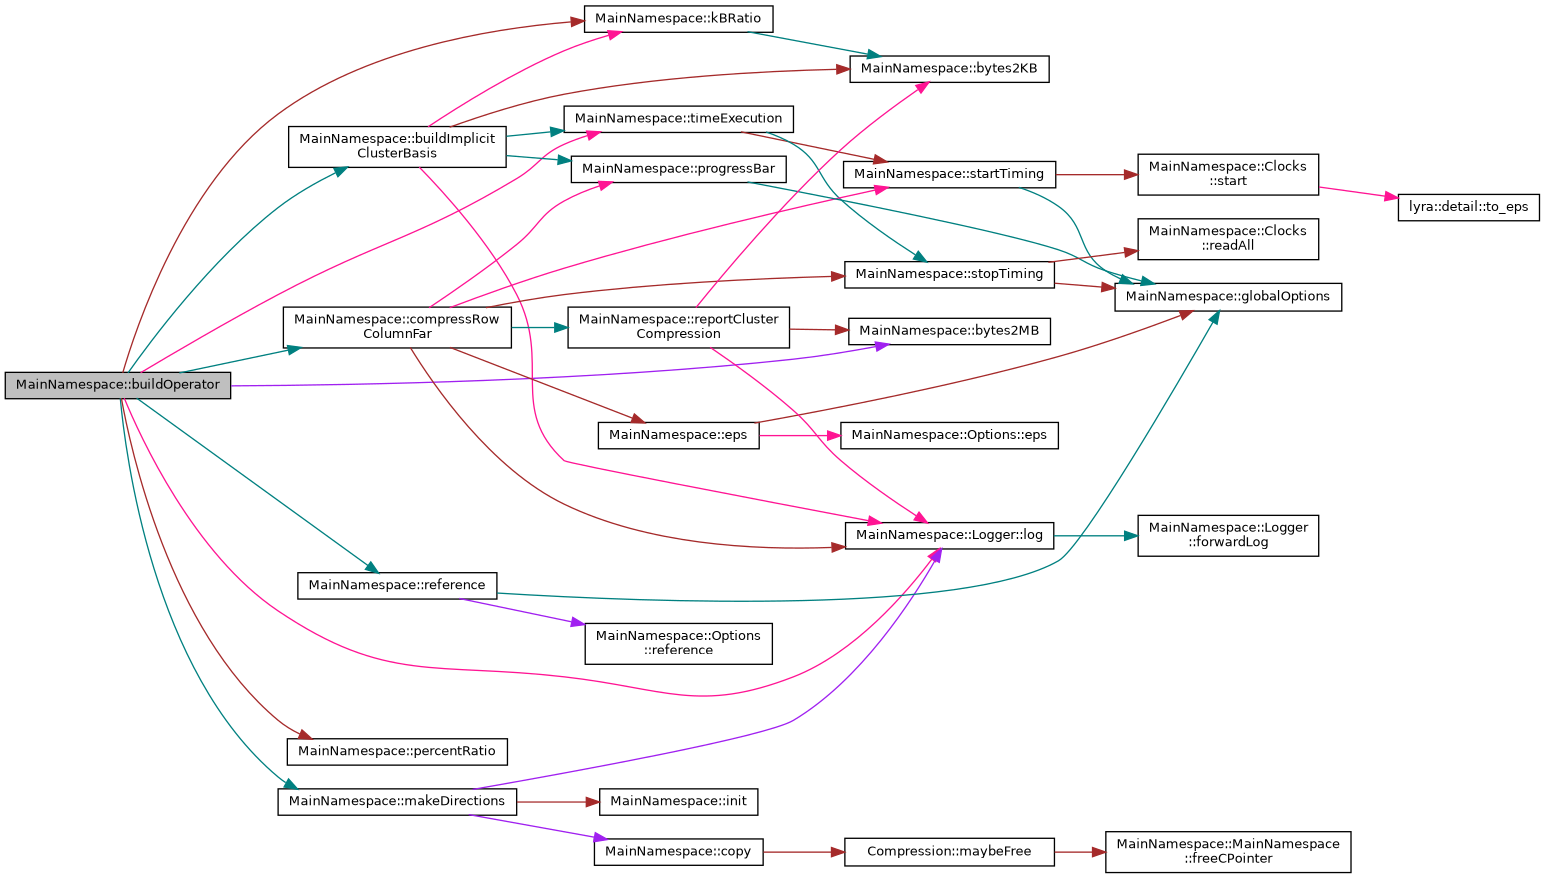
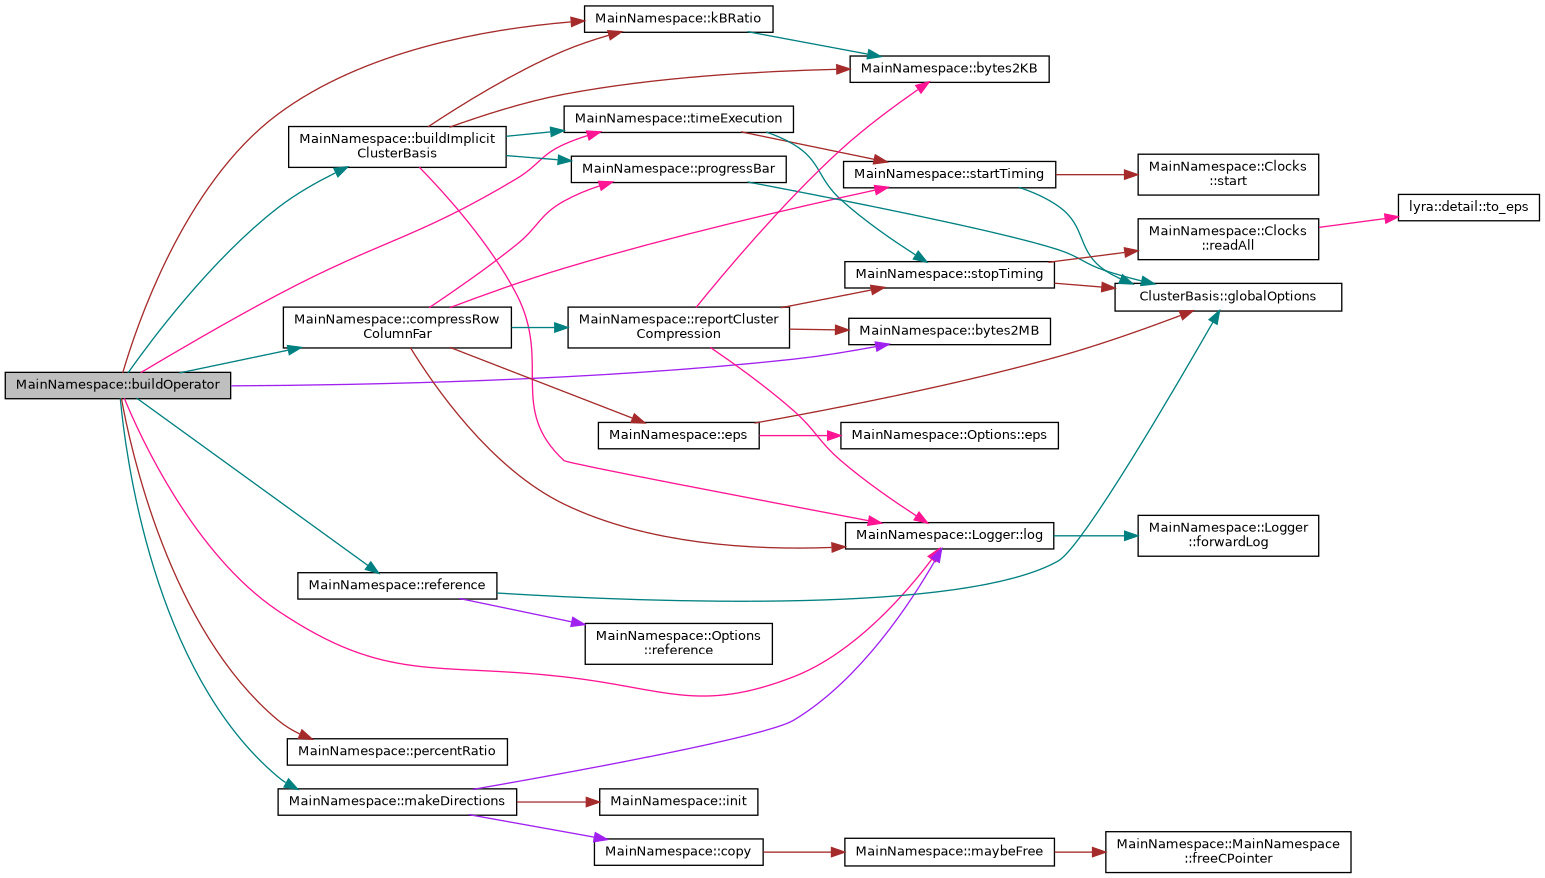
edge "MainNamespace::buildImplicit ClusterBasis" -> "MainNamespace::kBRatio": color deeppink -> brown
edge "MainNamespace::Clocks ::start" -> "lyra::detail::to_eps": now "MainNamespace::Clocks ::readAll" -> "lyra::detail::to_eps"
edge "MainNamespace::compressRow ColumnFar" -> "MainNamespace::stopTiming": now "MainNamespace::reportCluster Compression" -> "MainNamespace::stopTiming"
node "MainNamespace::globalOptions": label "MainNamespace::globalOptions" -> "ClusterBasis::globalOptions"
node "Compression::maybeFree": label "Compression::maybeFree" -> "MainNamespace::maybeFree"
